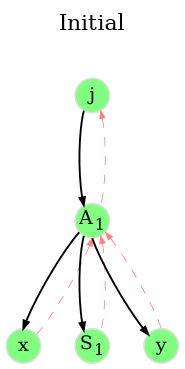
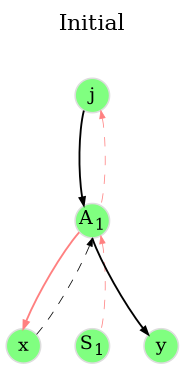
edge "A" -> "x": color #000000 -> #ff8080
edge "y" -> "A": removed
edge "A" -> "S": removed
edge "x" -> "A": color #ff8080 -> #000000
